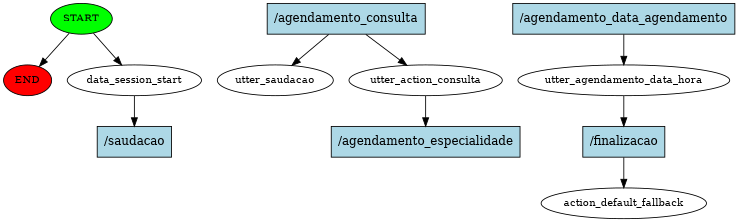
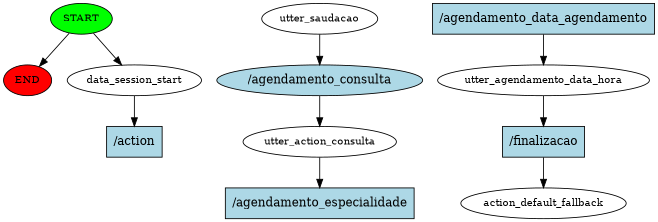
node "/agendamento_consulta": shape box -> ellipse
edge "/agendamento_consulta" -> "utter_saudacao": reversed
node "/saudacao": label "/saudacao" -> "/action"
